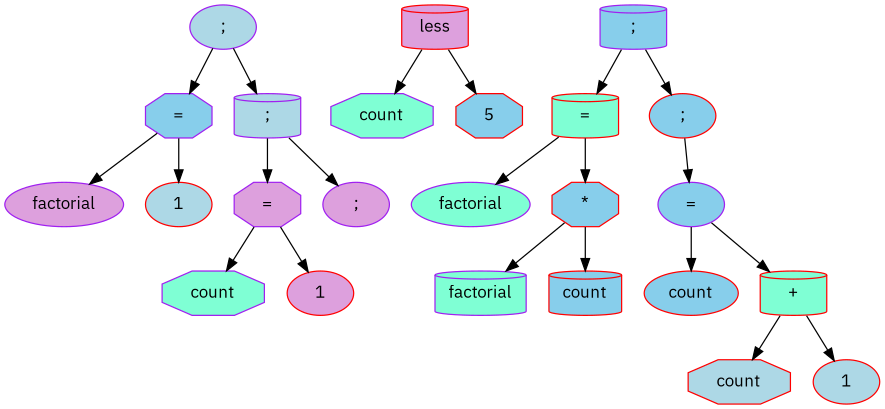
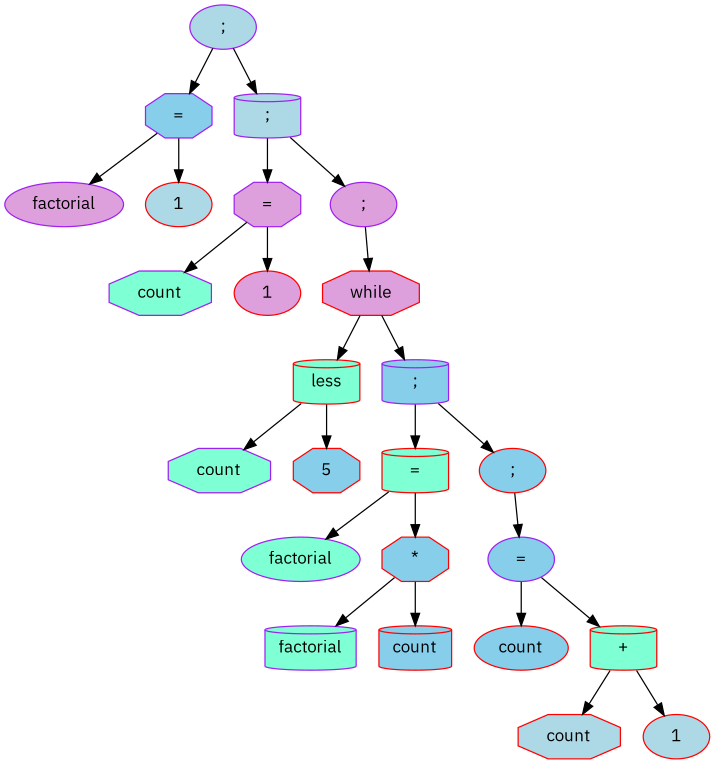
node "less": fillcolor plum -> aquamarine
node "while": added
